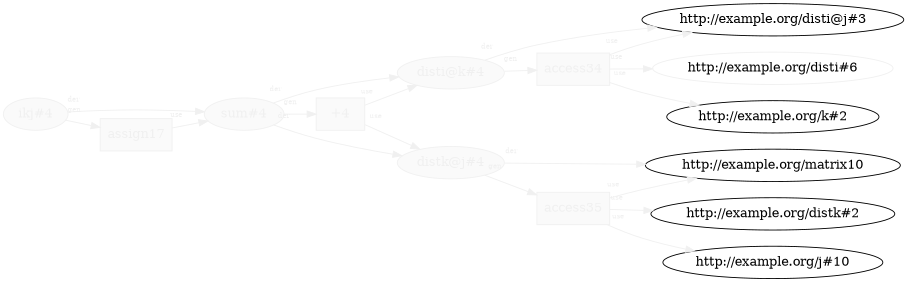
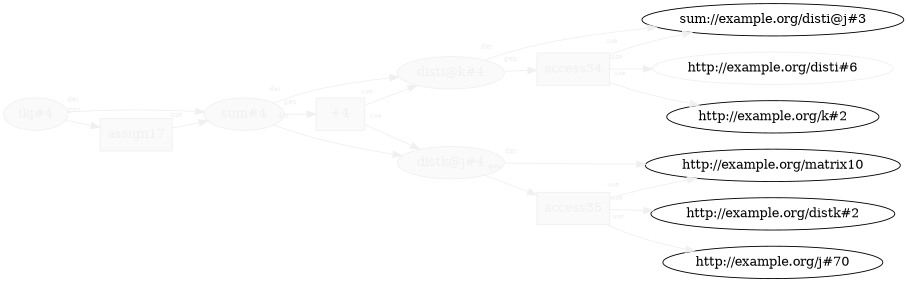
node "http://example.org/disti@j#3": label "http://example.org/disti@j#3" -> "sum://example.org/disti@j#3"
node "http://example.org/j#10": label "http://example.org/j#10" -> "http://example.org/j#70"
